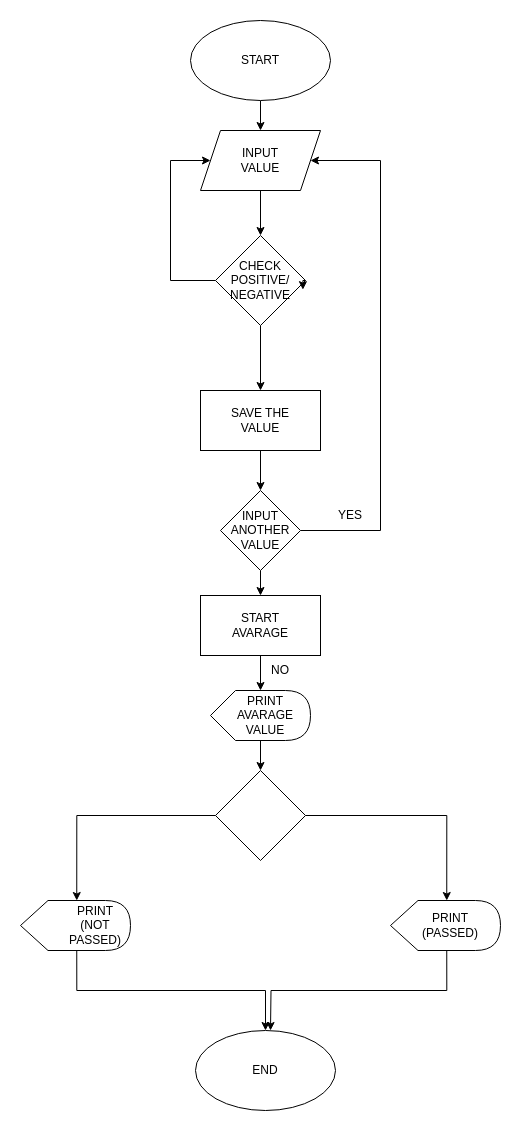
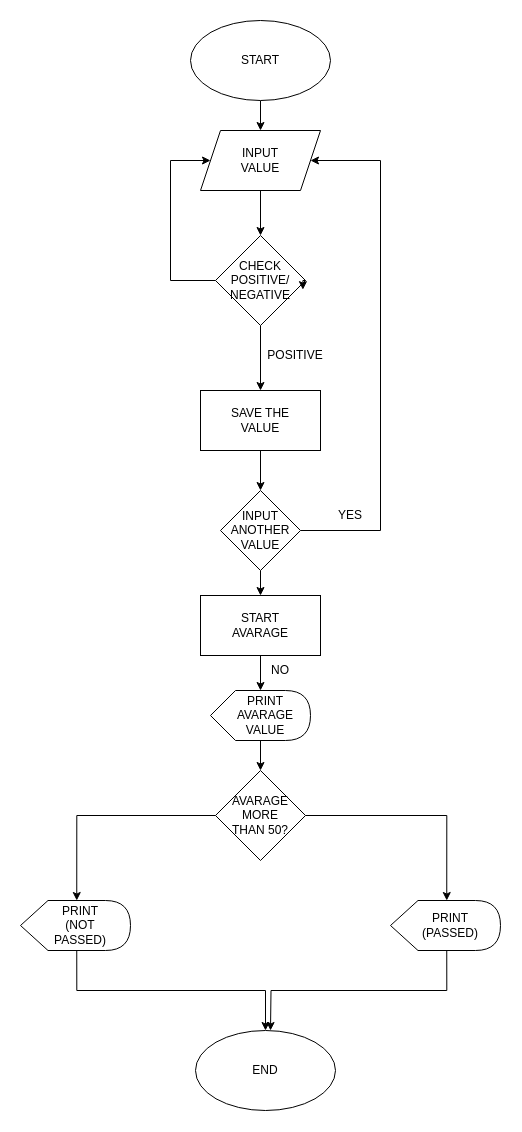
node "POSITIVE": added
node "AVARAGE MORE THAN 50?": added
node "PRINT (NOT PASSED)": moved (96, 926) -> (81, 926)
